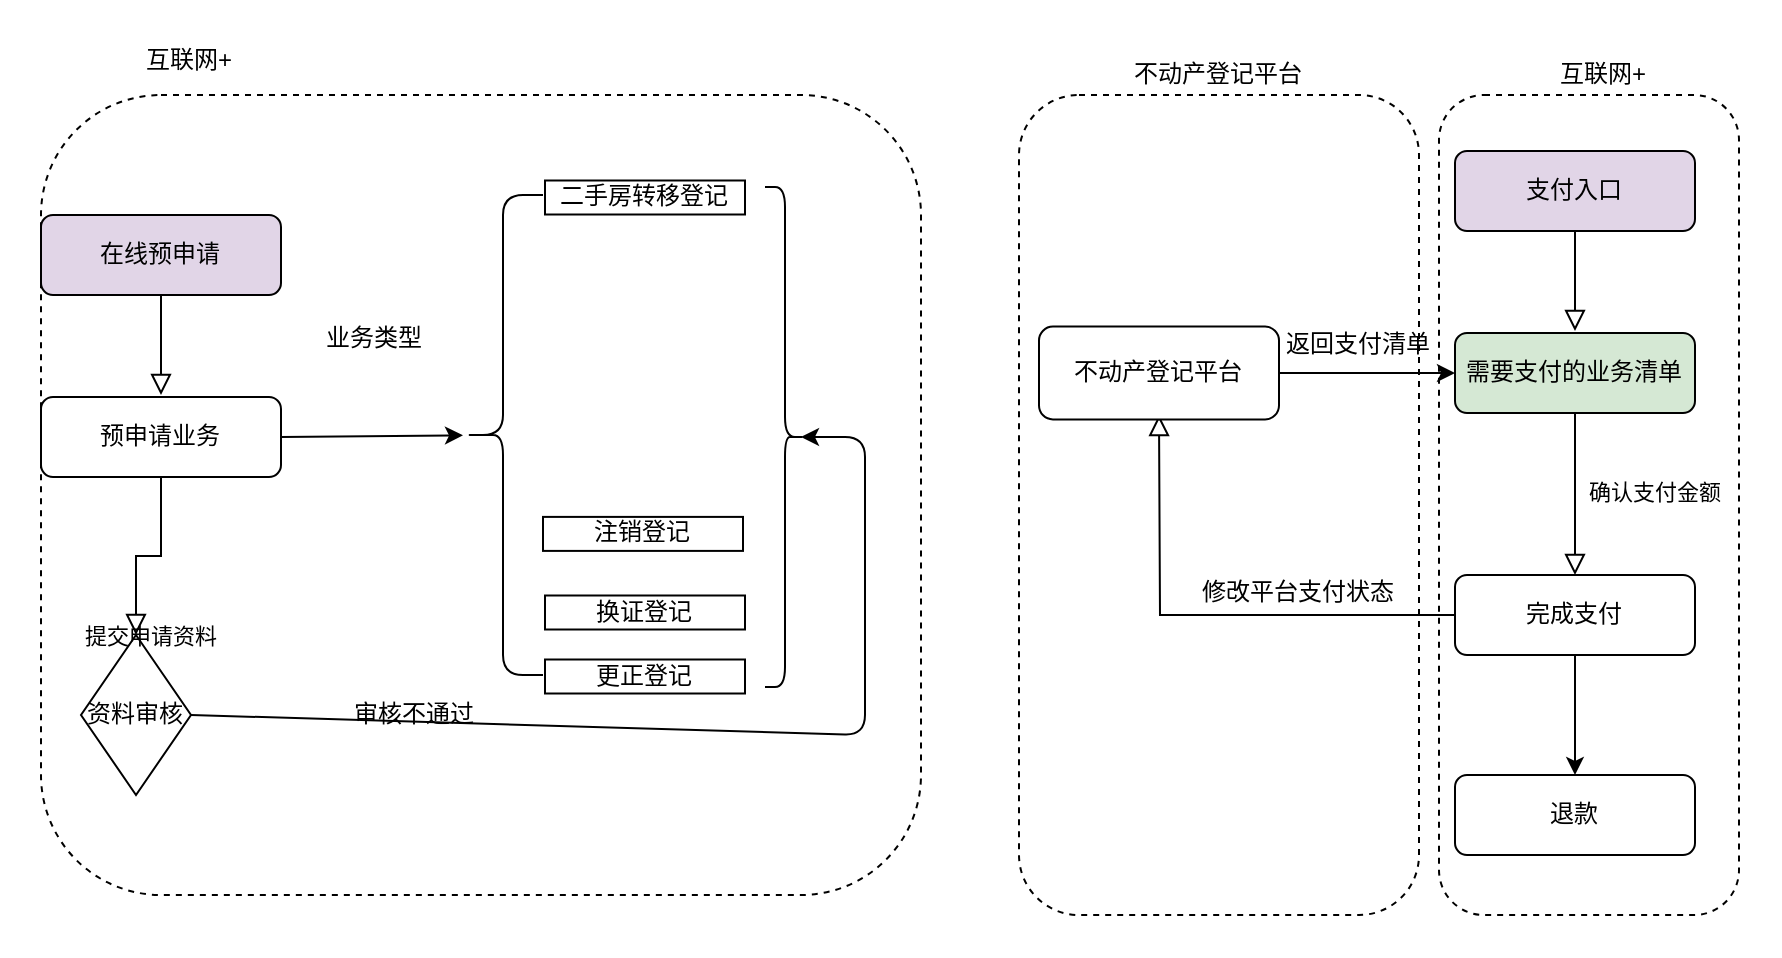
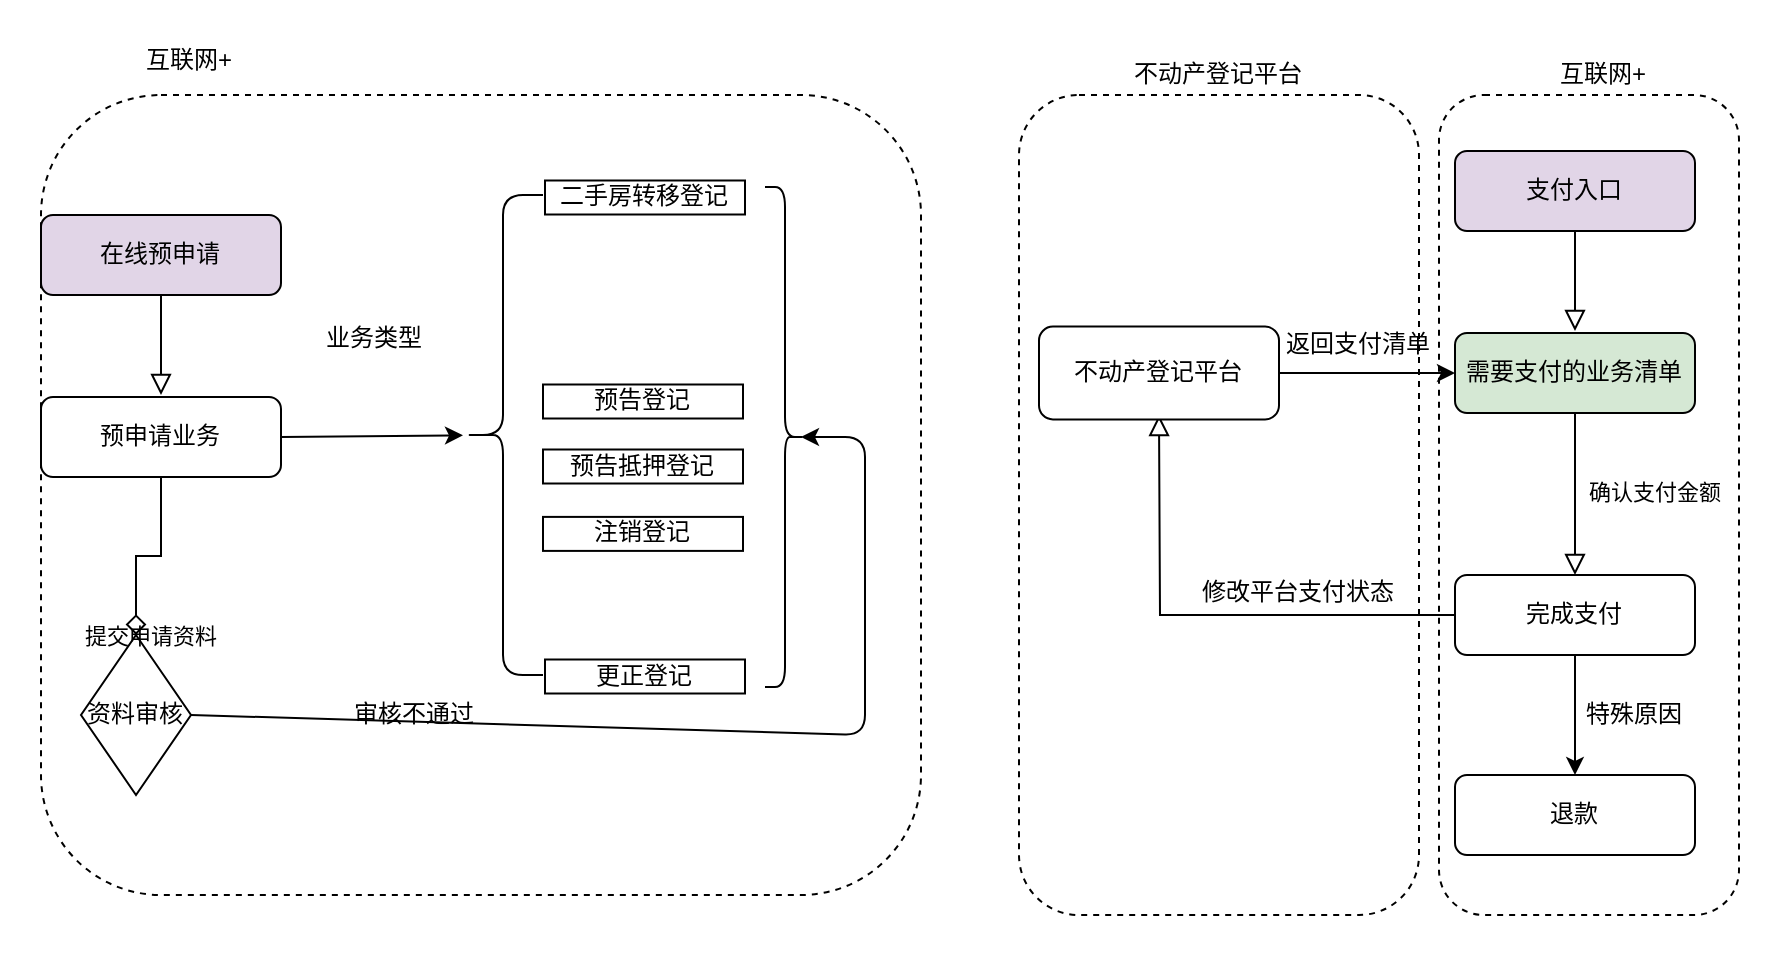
node "预告登记": added
node "预告抵押登记": added
edge "预申请业务" -> "资料审核": arrowhead block -> diamond
node "换证登记": removed
node "特殊原因": added
